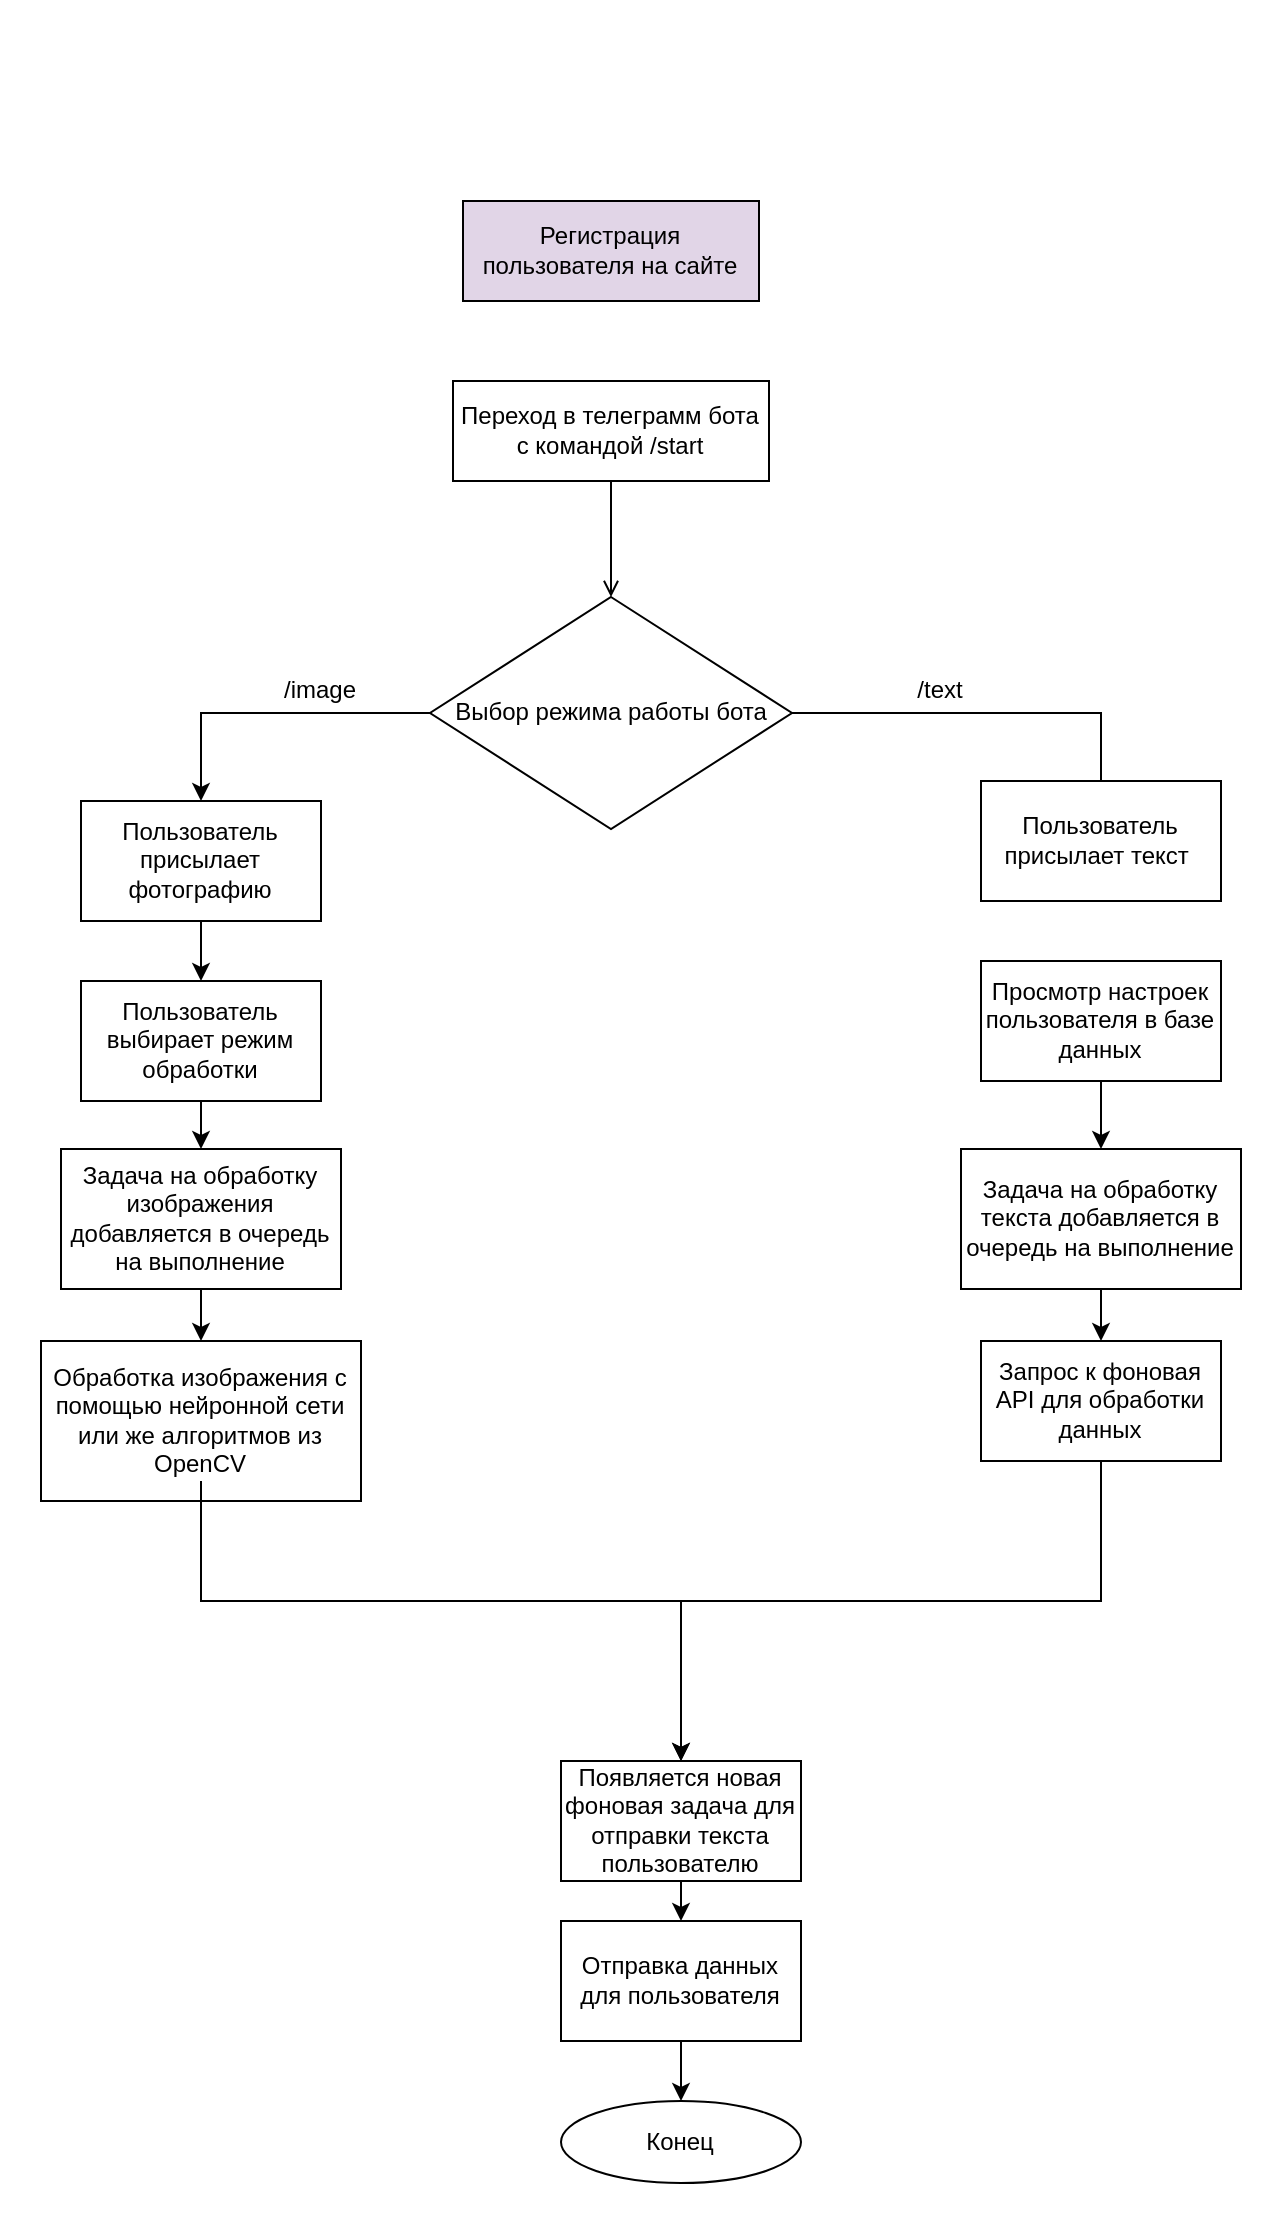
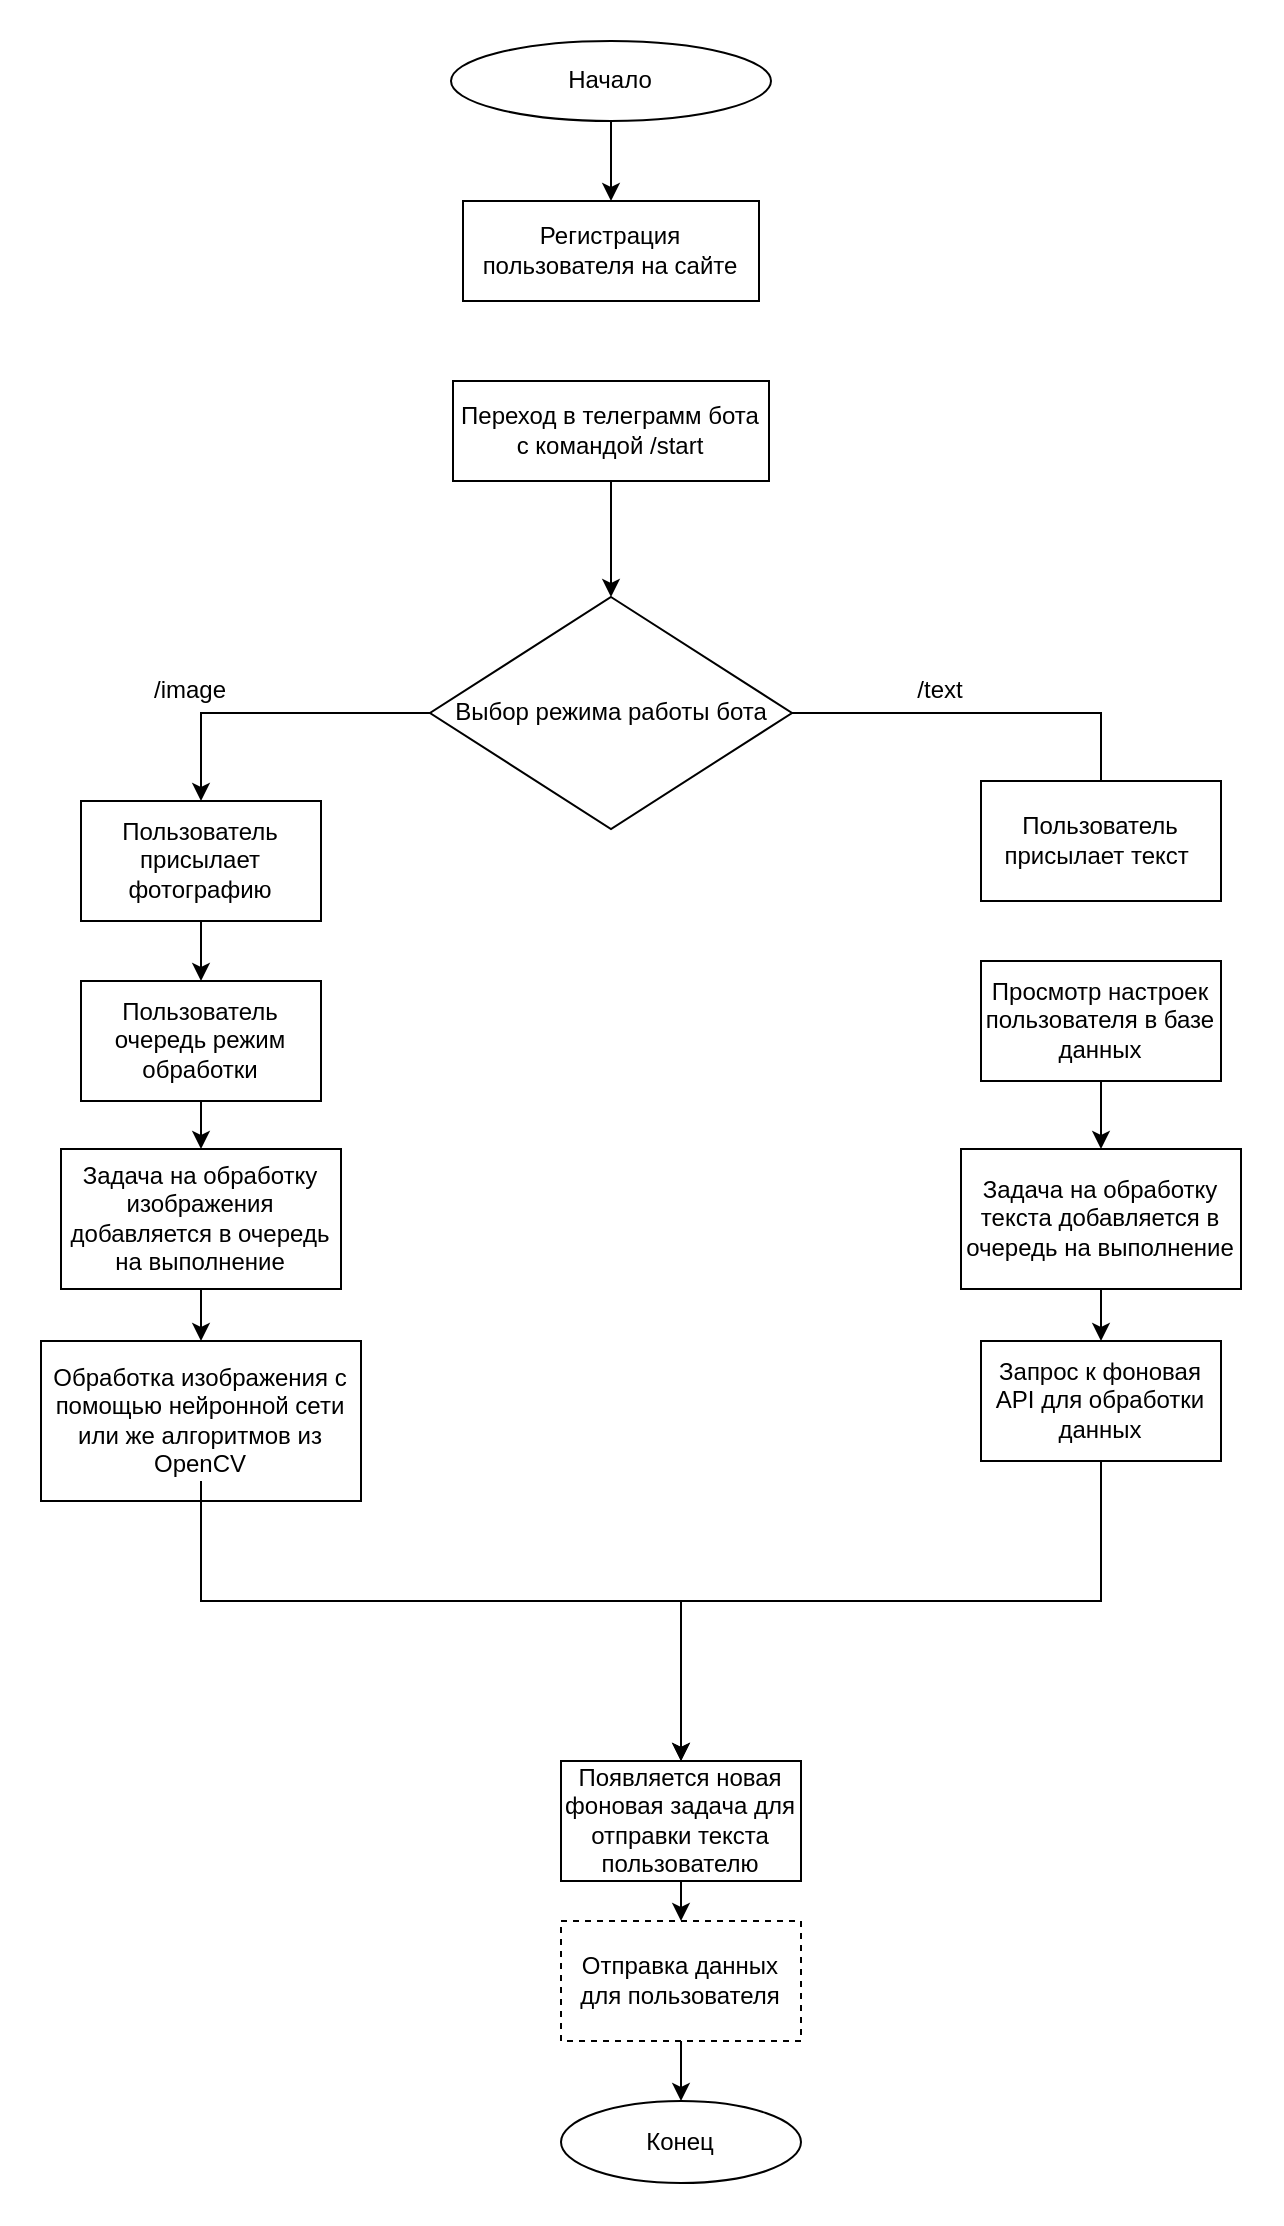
node "Начало": added
edge "Начало" -> "Регистрация пользователя на сайте": added
node "Регистрация пользователя на сайте": fillcolor #e1d5e7 -> #ffffff
edge "Переход в телеграмм бота с командой /start" -> "Выбор режима работы бота": arrowhead open -> classic
node "/image": moved (321, 691) -> (191, 691)
node "Пользователь выбирает режим обработки": label "Пользователь выбирает режим обработки" -> "Пользователь очередь режим обработки"
node "Отправка данных для пользователя": style solid -> dashed
